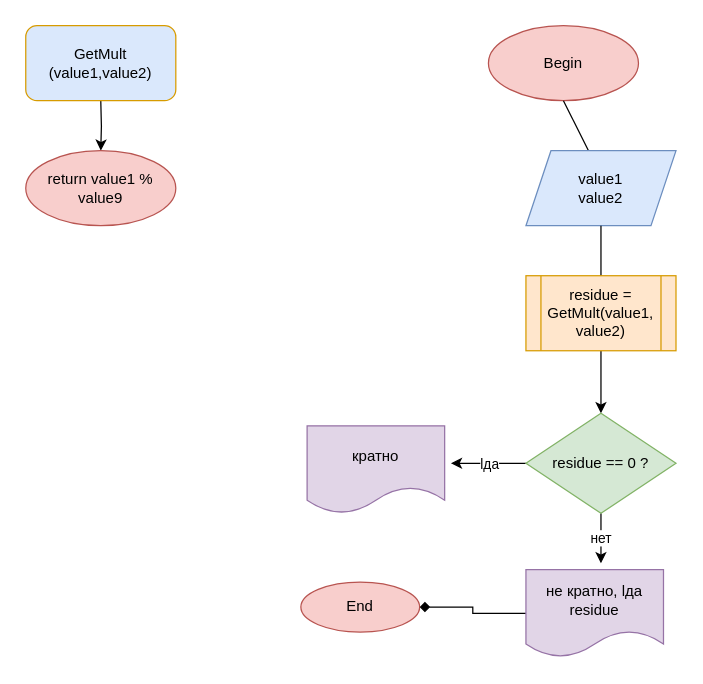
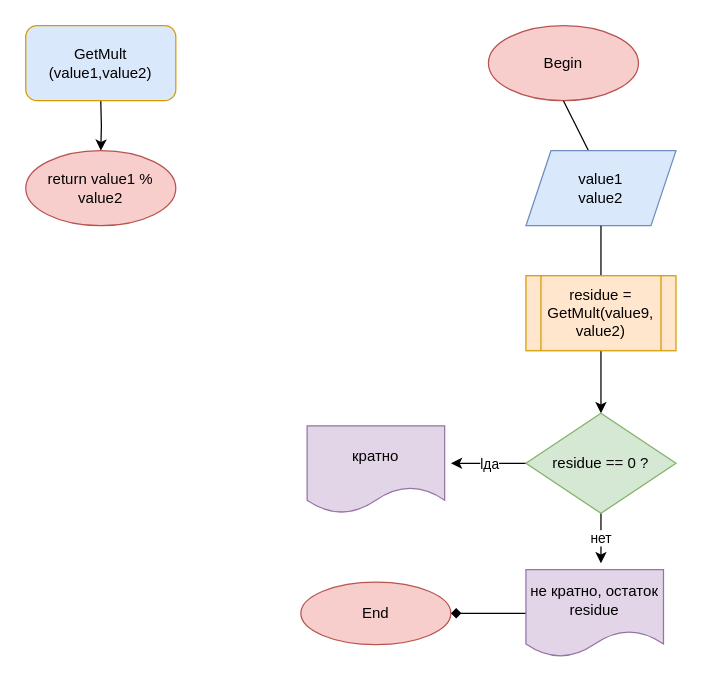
node "return value1 % value9": label "return value1 % value9" -> "return value1 % value2"
node "residue = GetMult(value1, value2)": label "residue = GetMult(value1, value2)" -> "residue = GetMult(value9, value2)"
node "не кратно, lда residue": label "не кратно, lда residue" -> "не кратно, остаток residue"
node "End": size 119x50 -> 150x63
